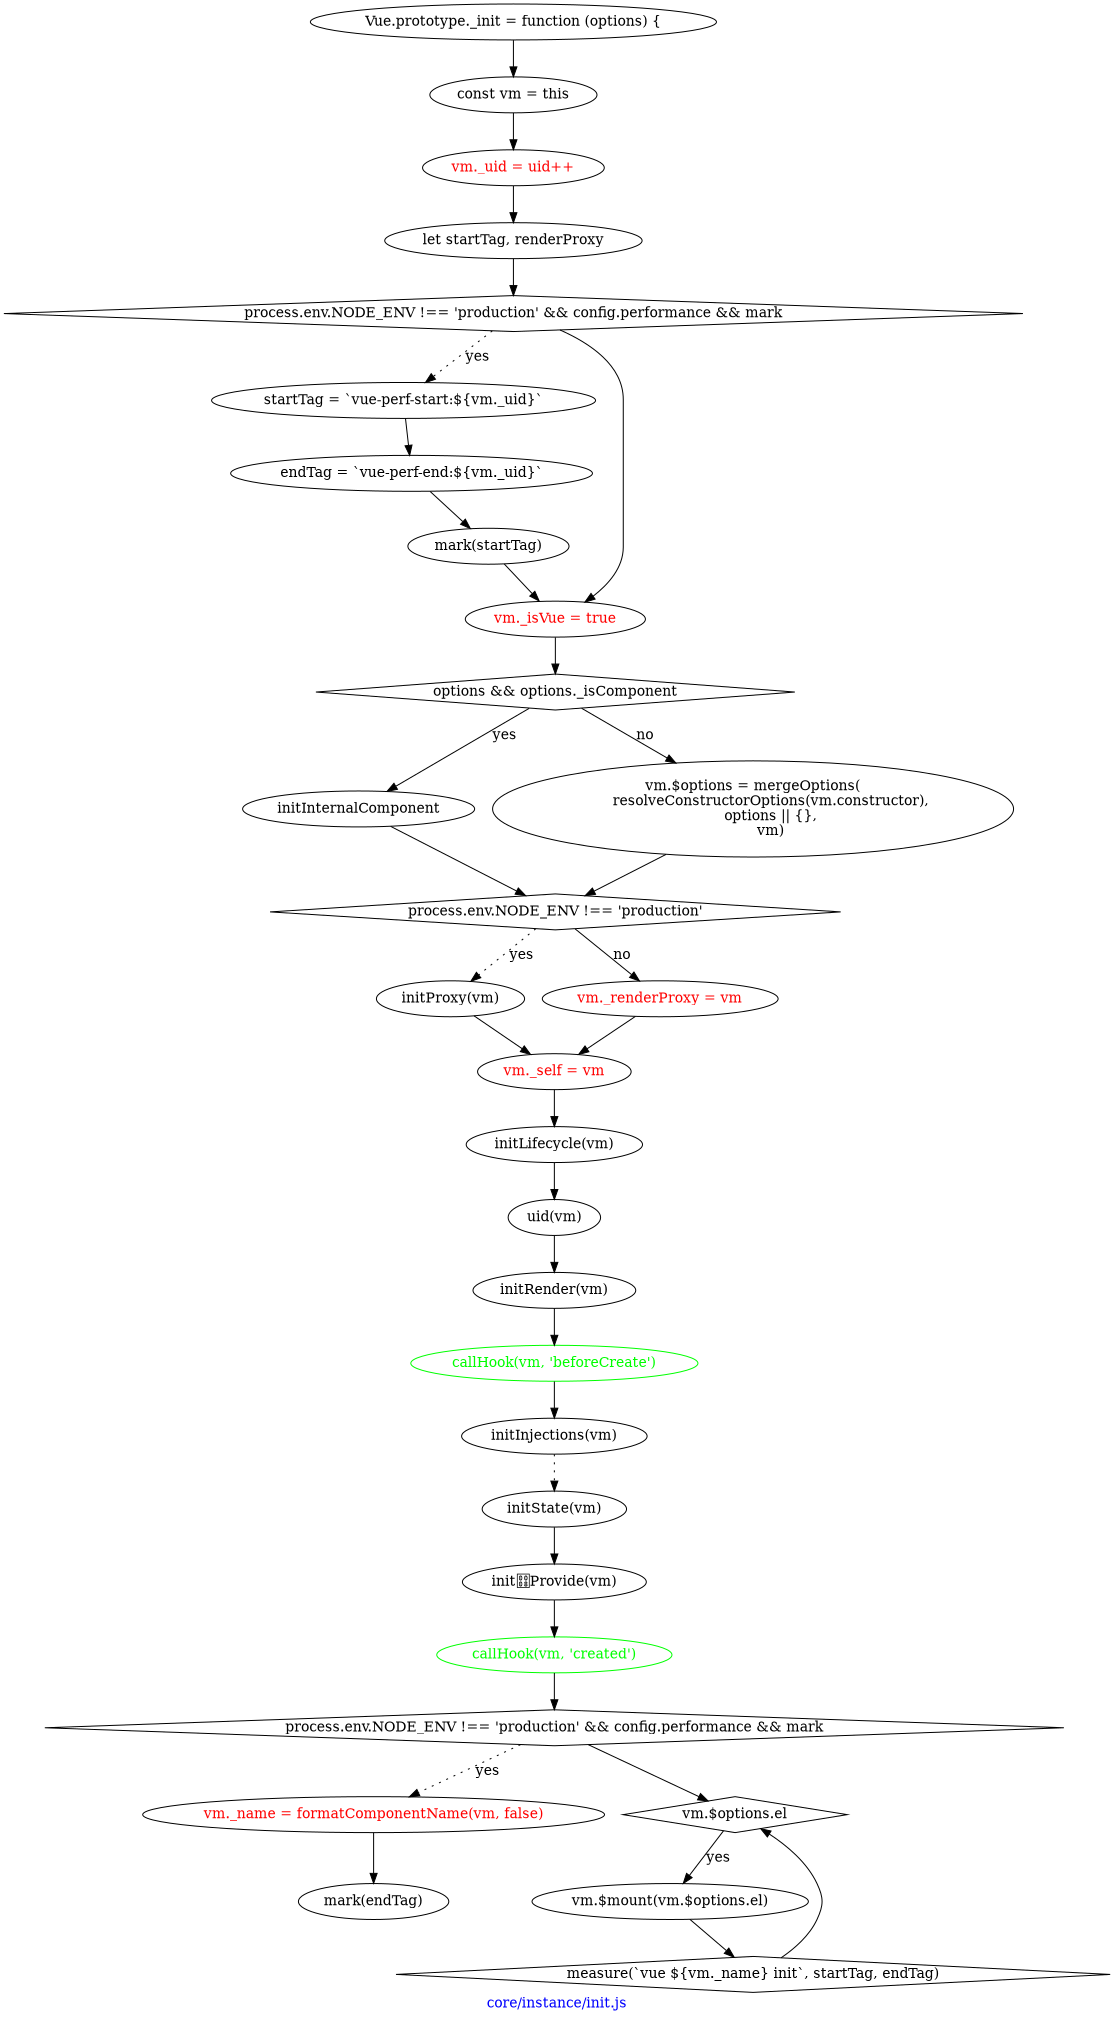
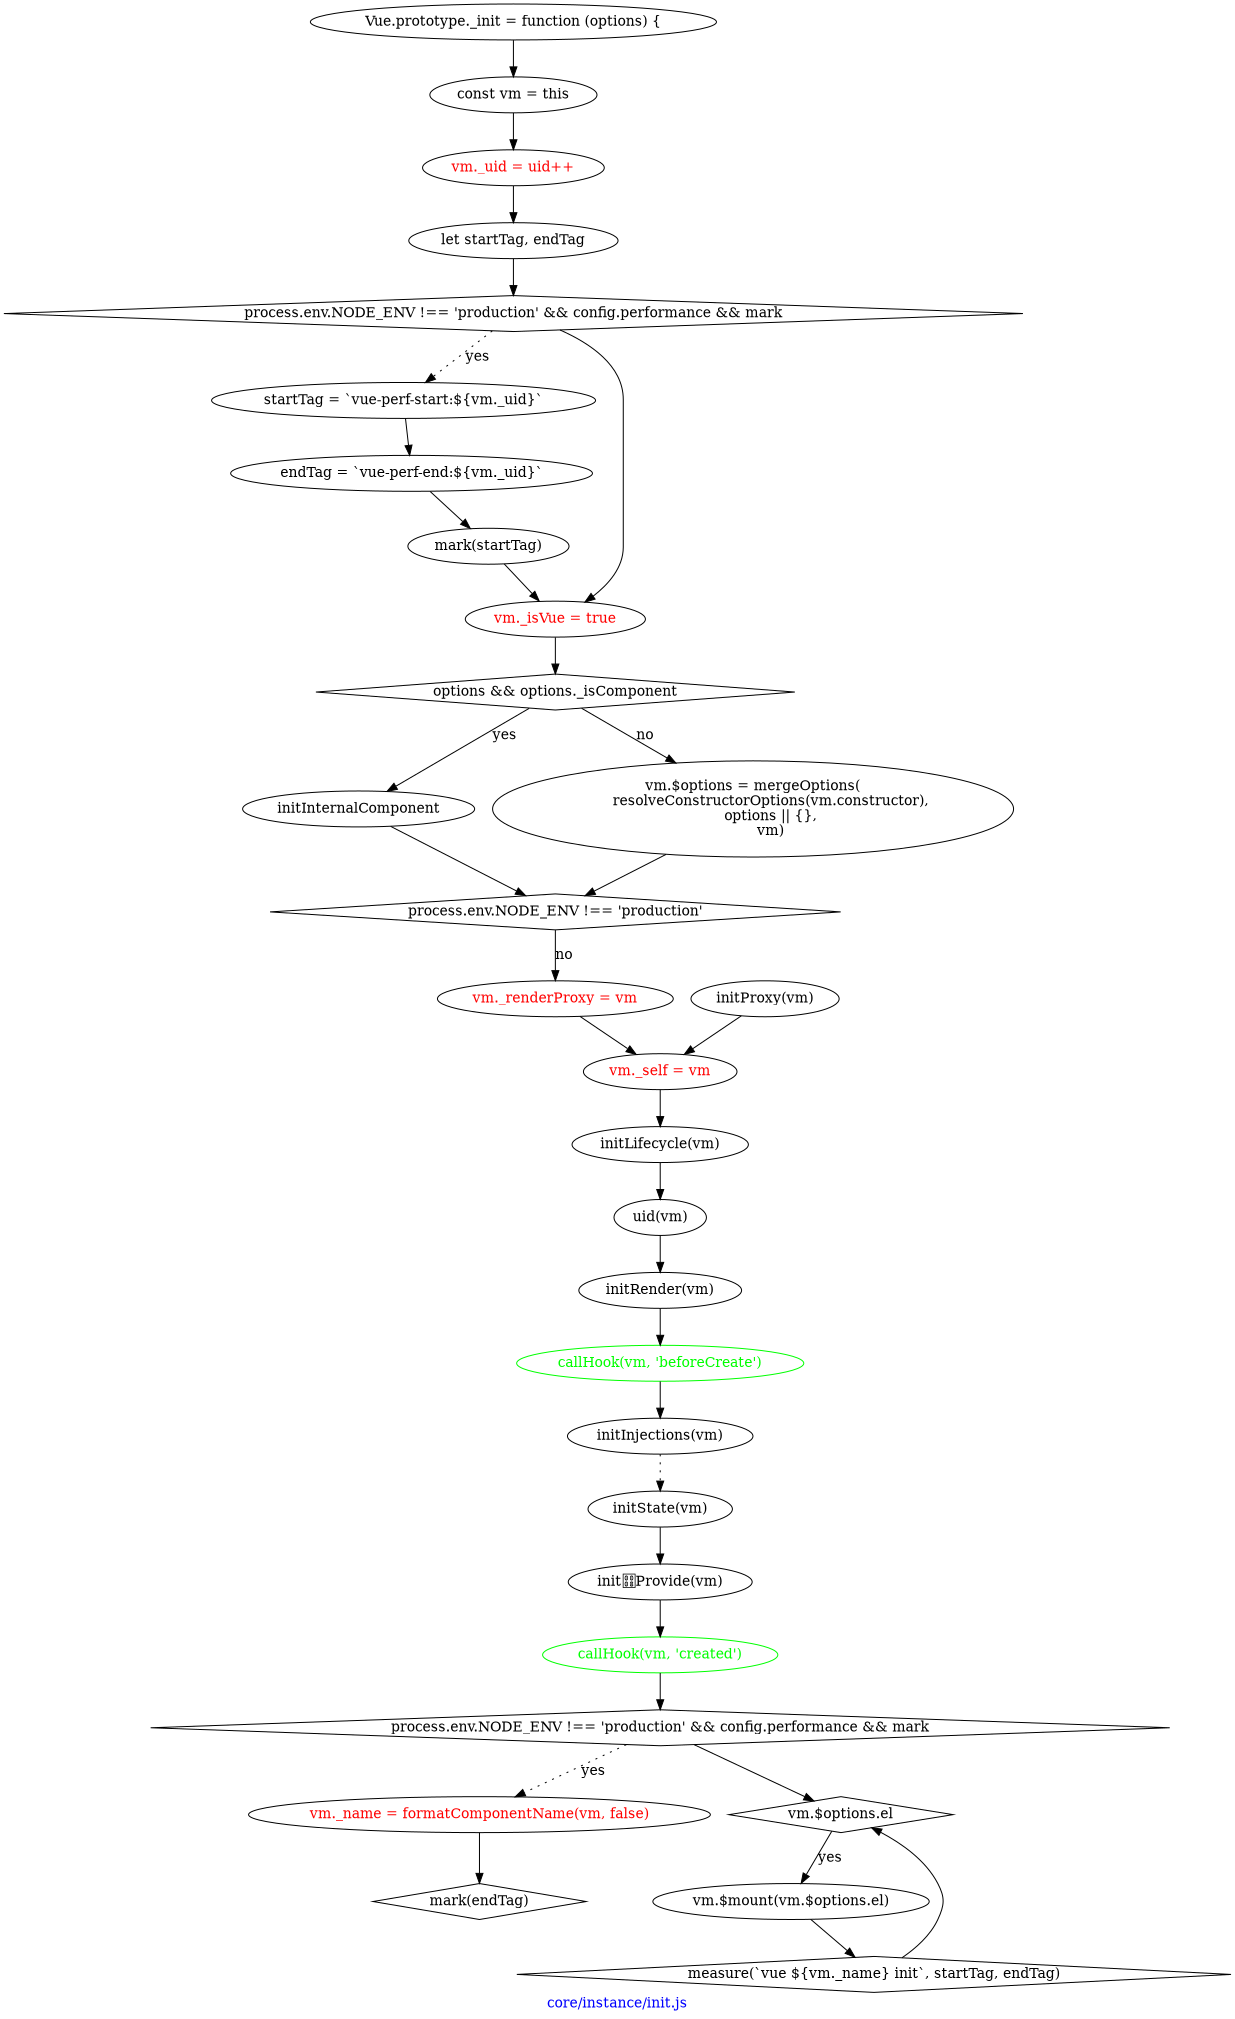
node "let startTag, renderProxy": label "let startTag, renderProxy" -> "let startTag, endTag"
edge "process.env.NODE_ENV !== 'production'" -> "initProxy(vm)": removed, label "yes"
node "mark(endTag)": shape ellipse -> diamond
